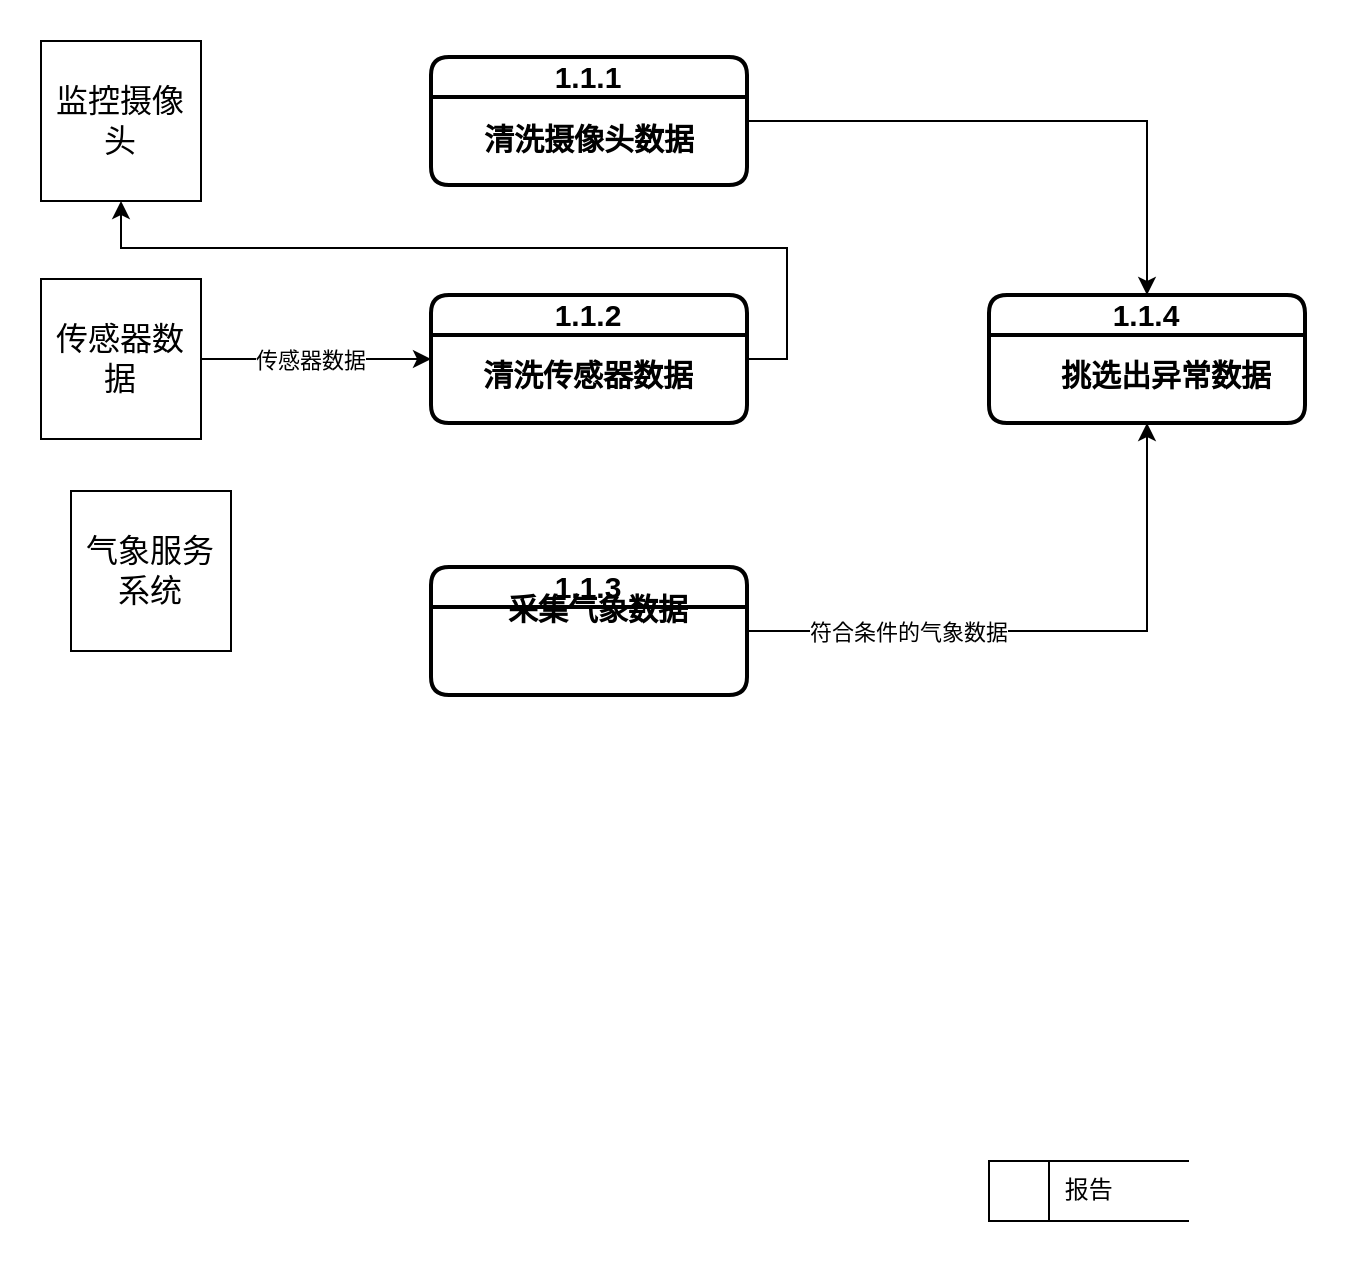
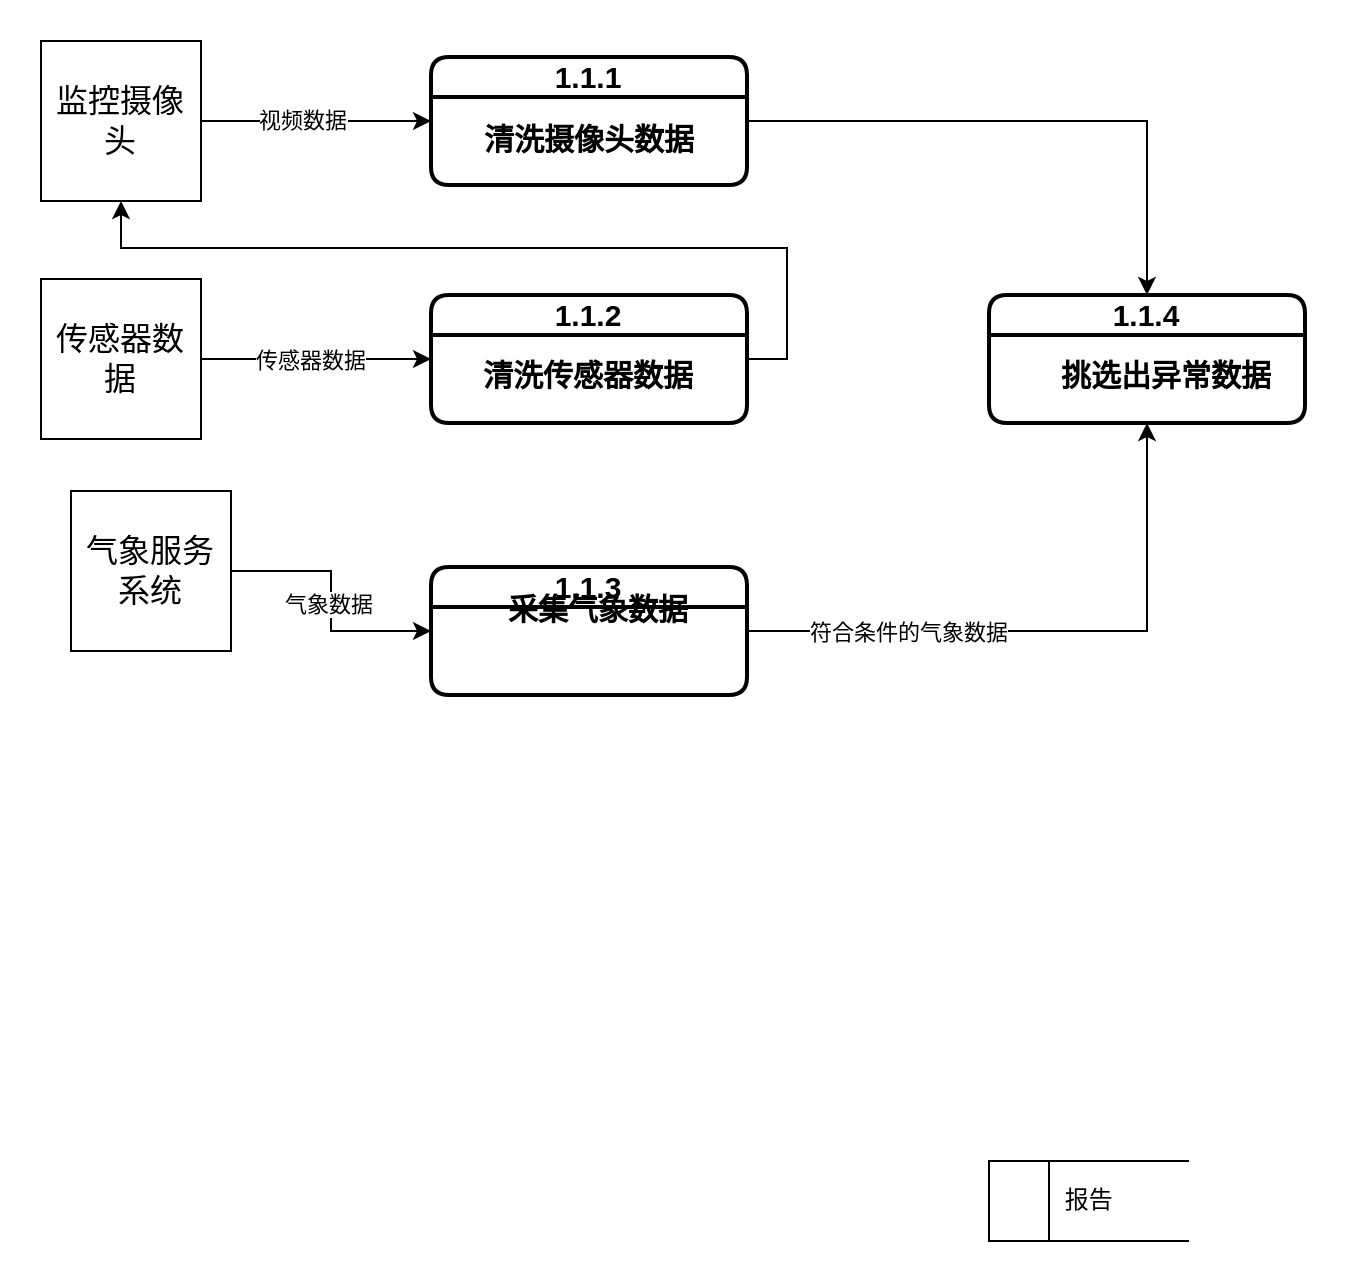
edge "监控摄像头" -> "1.1.1": added, label "视频数据"
edge "气象服务系统" -> "1.1.3": added, label "气象数据"
node "报告": size 200x60 -> 200x80
